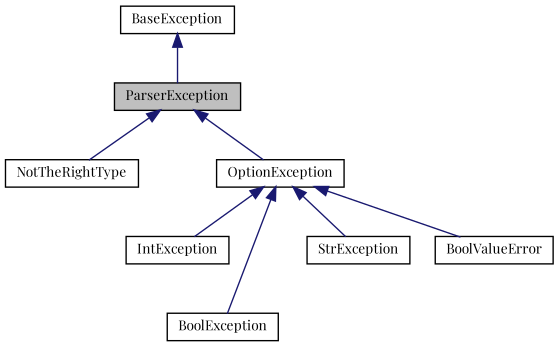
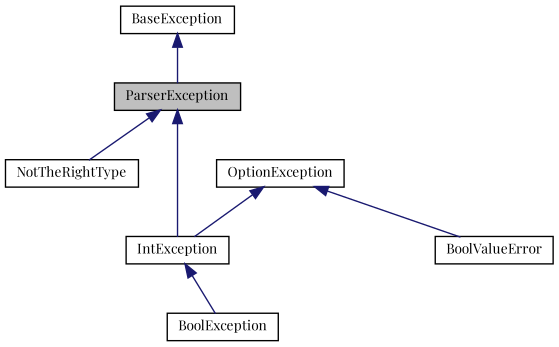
edge "OptionException" -> "ParserException": now "IntException" -> "ParserException"
node "StrException": removed
edge "BoolException" -> "OptionException": now "BoolException" -> "IntException"
